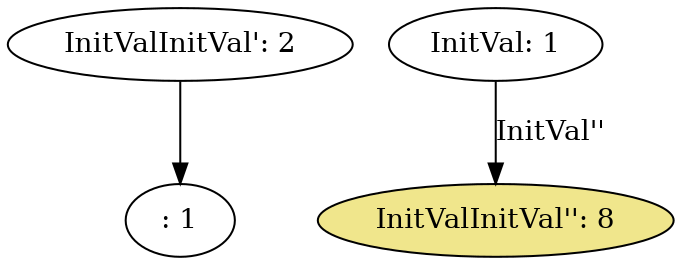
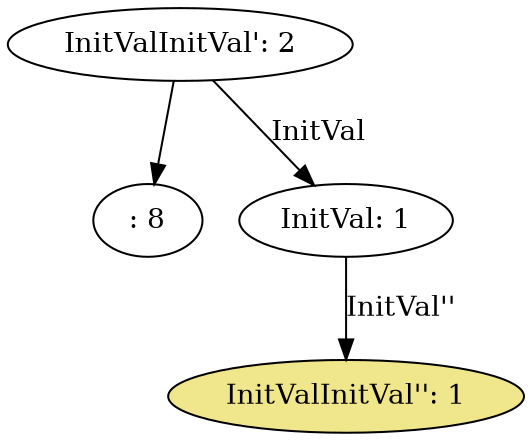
edge "InitValInitVal': 2" -> "InitVal: 1": added, label "InitVal"
node ": 1": label ": 1" -> ": 8"
node "InitValInitVal'': 8": label "InitValInitVal'': 8" -> "InitValInitVal'': 1"
